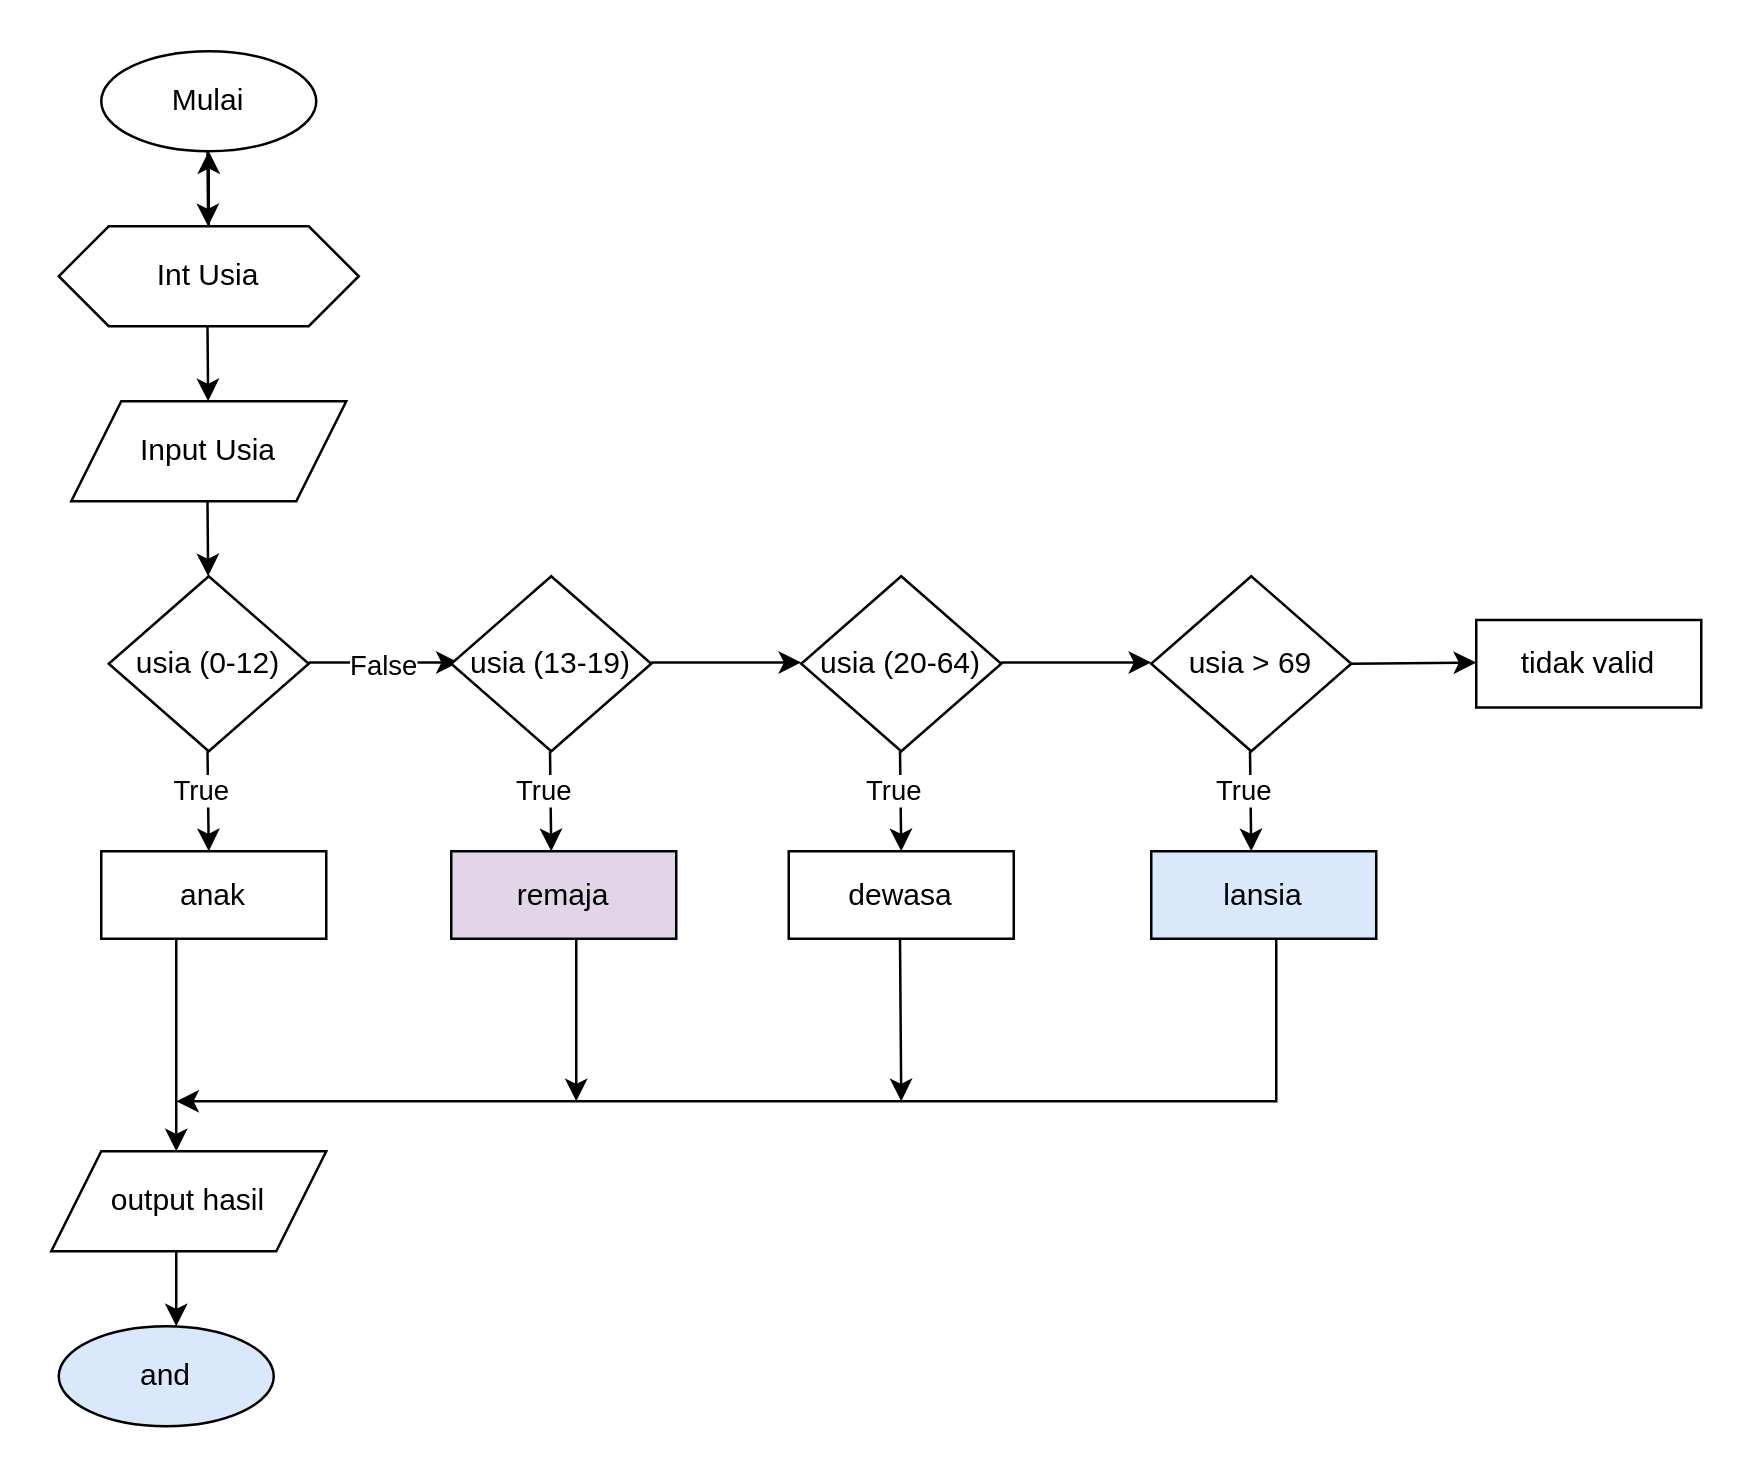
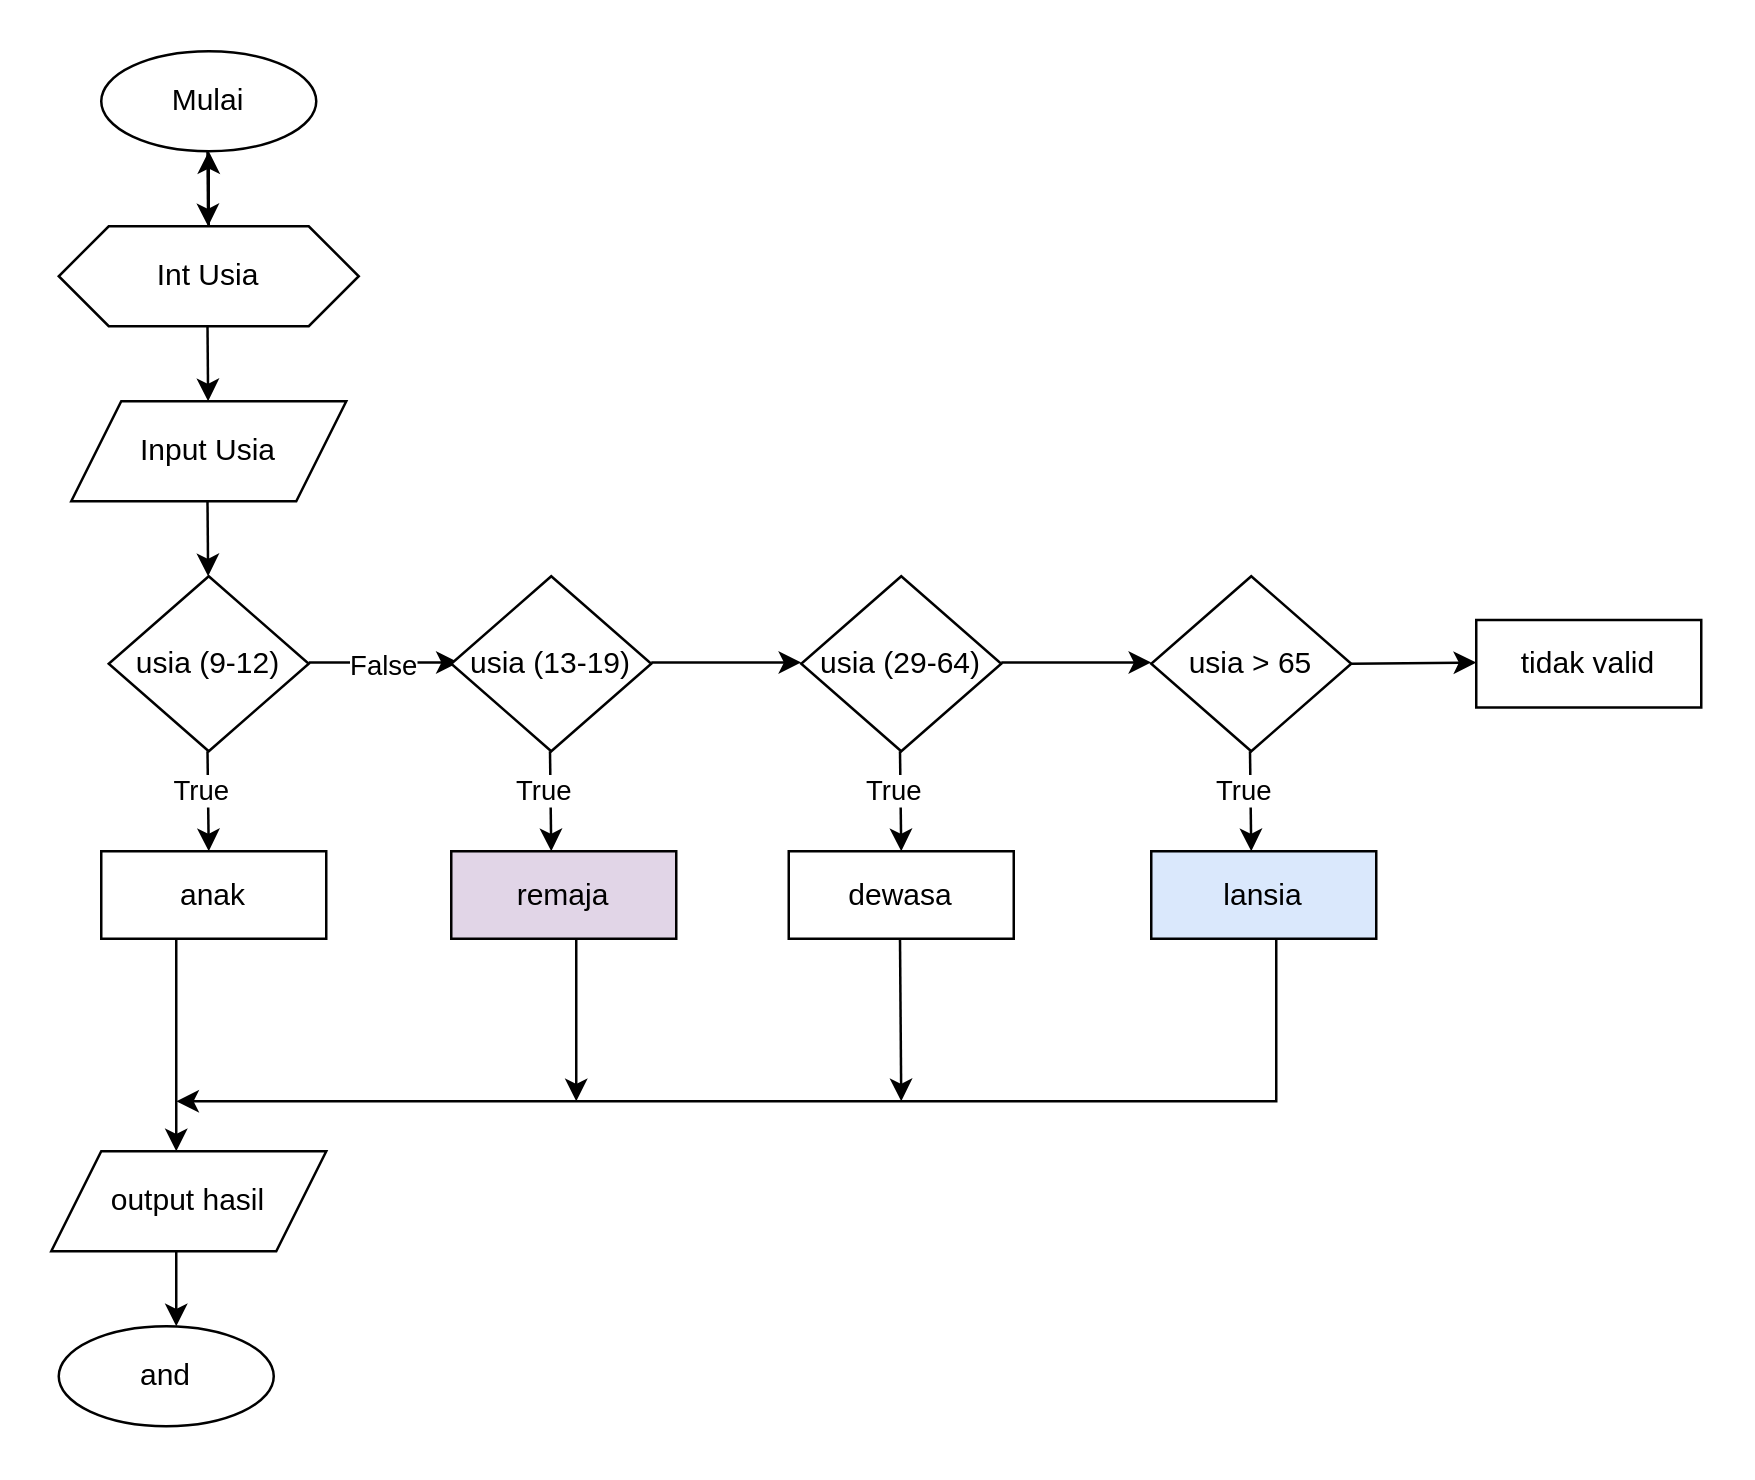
node "usia (0-12)": label "usia (0-12)" -> "usia (9-12)"
node "usia (20-64)": label "usia (20-64)" -> "usia (29-64)"
node "usia > 69": label "usia > 69" -> "usia > 65"
node "and": fillcolor #dae8fc -> #ffffff
